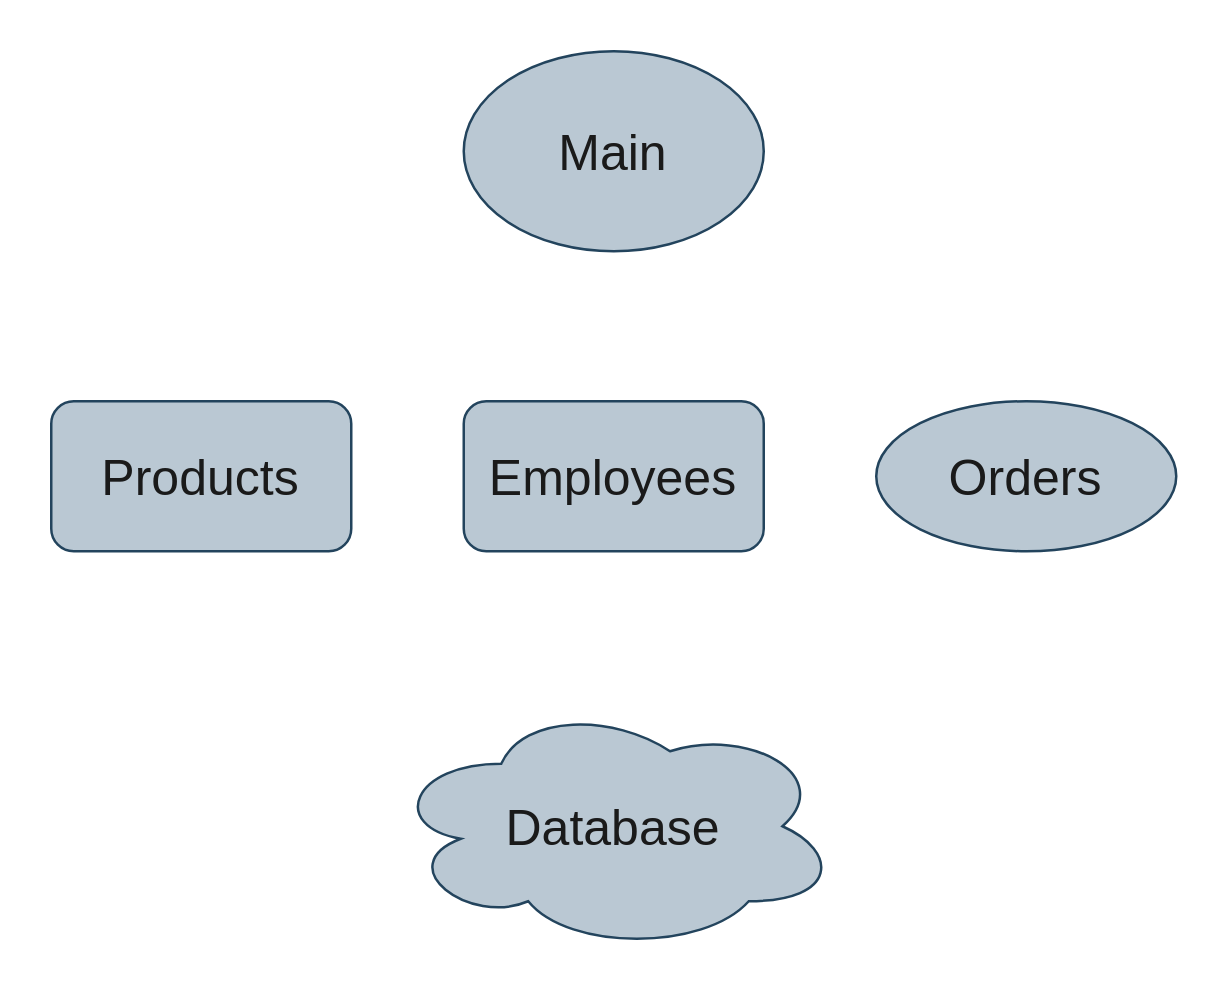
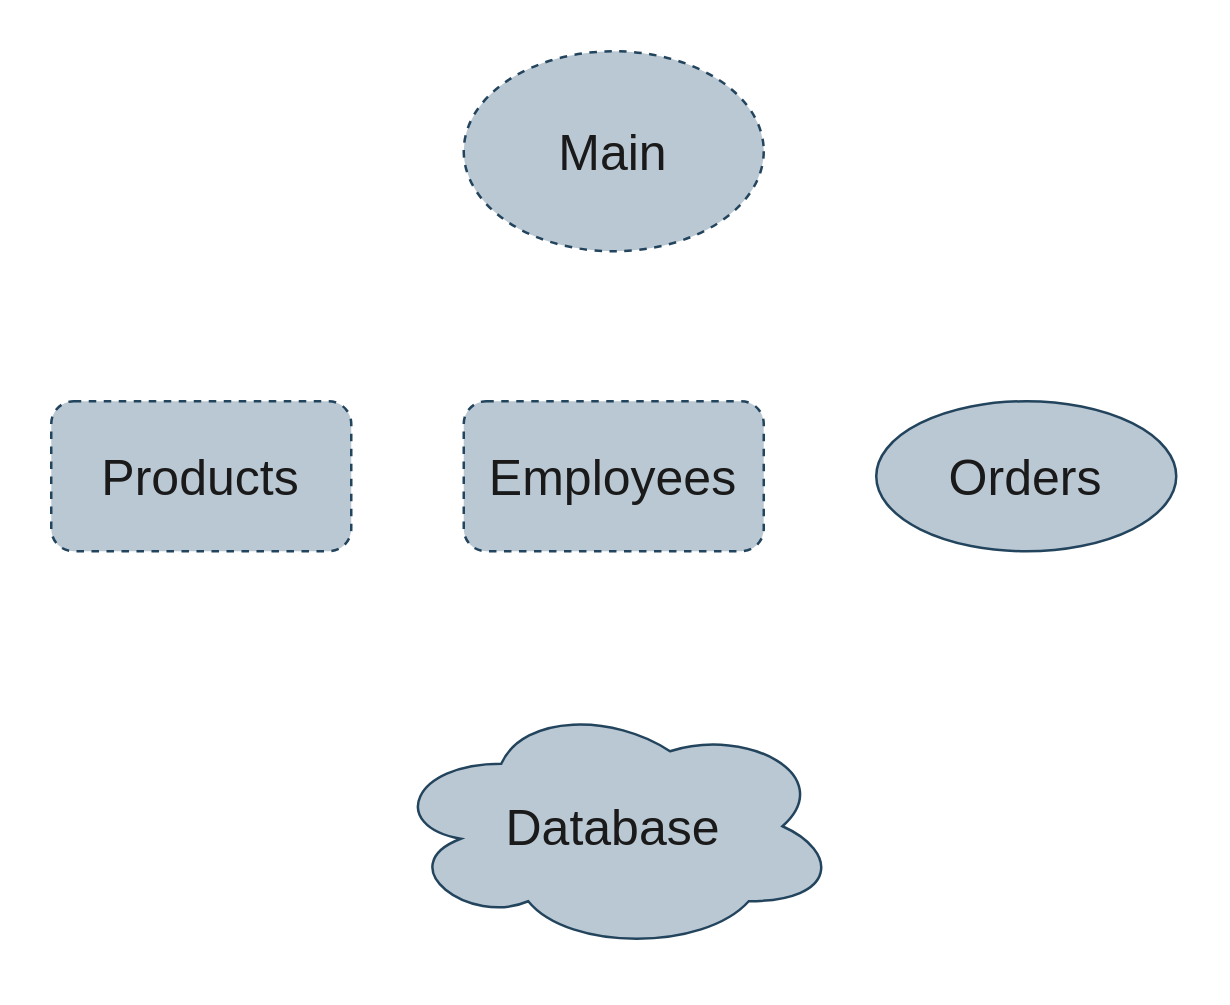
node "Main": style solid -> dashed
node "Products": style solid -> dashed
node "Employees": style solid -> dashed
edge "Employees" -> "Database": added
edge "Products" -> "Database": now "Products" -> "Employees"
